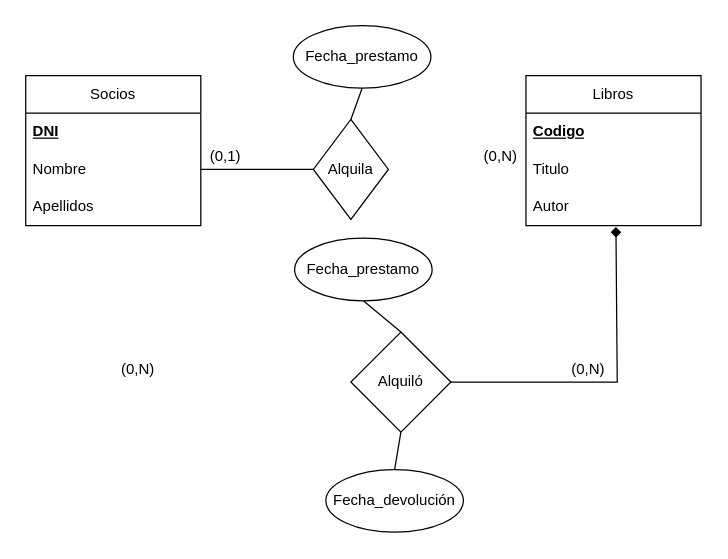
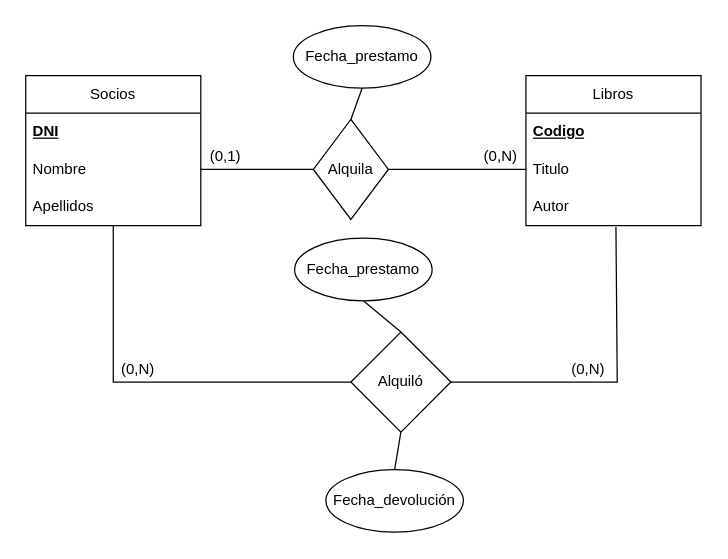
edge "Alquila" -- "Titulo": added
edge "Alquiló" -> "Autor": arrowhead diamond -> none
edge "Socios" -- "Alquiló": added
